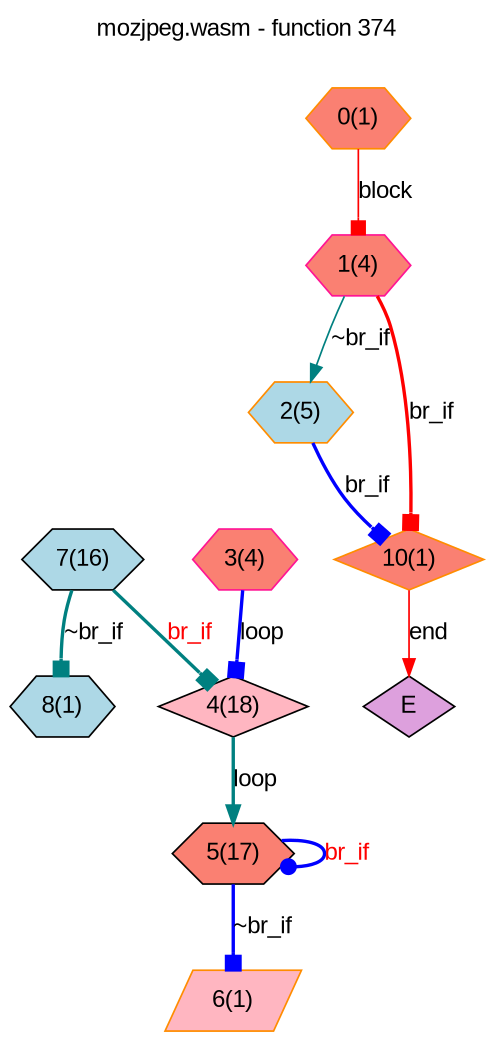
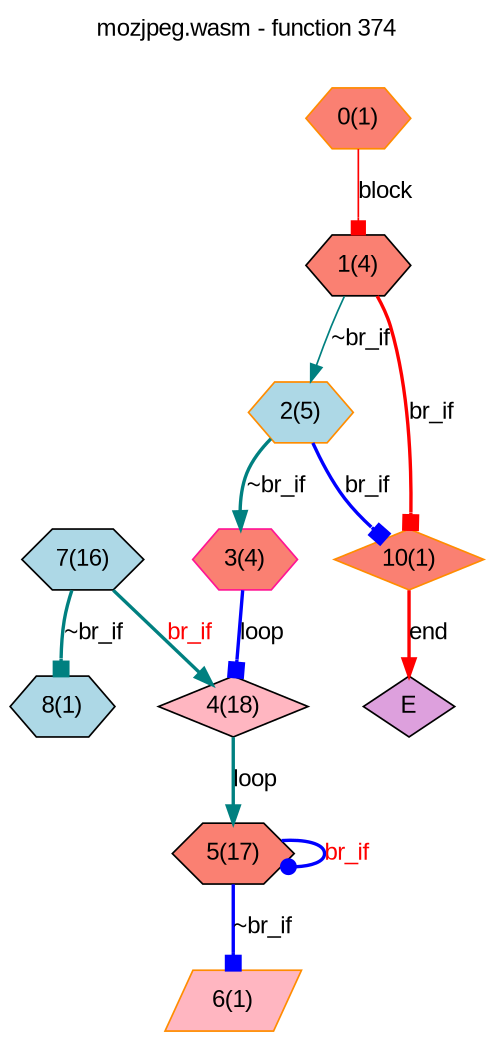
node "1(4)": color deeppink -> black
edge "2(5)" -> "3(4)": added, label "~br_if"
edge "10(1)" -> "E": style solid -> bold
edge "7(16)" -> "4(18)": arrowhead box -> normal
